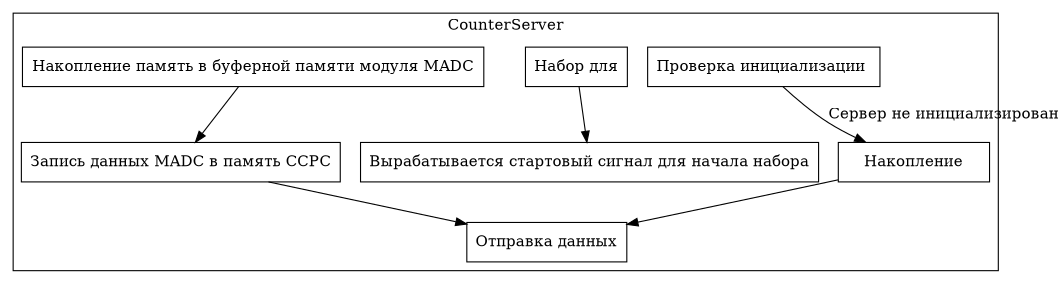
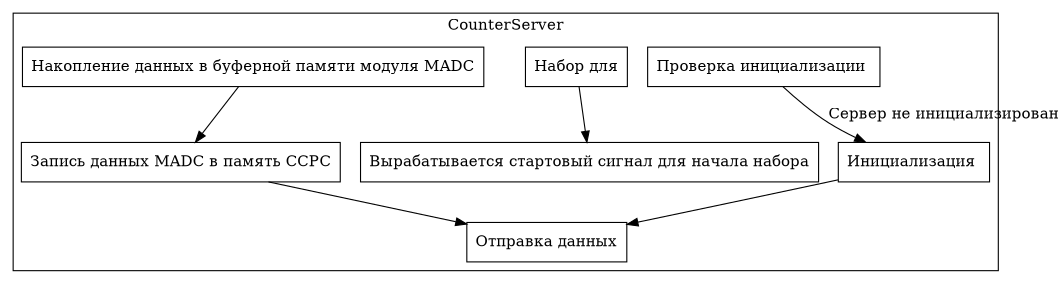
node "Накопление память в буферной памяти модуля MADC": label "Накопление память в буферной памяти модуля MADC" -> "Накопление данных в буферной памяти модуля MADC"
node "Накопление": label "Накопление" -> "Инициализация"
